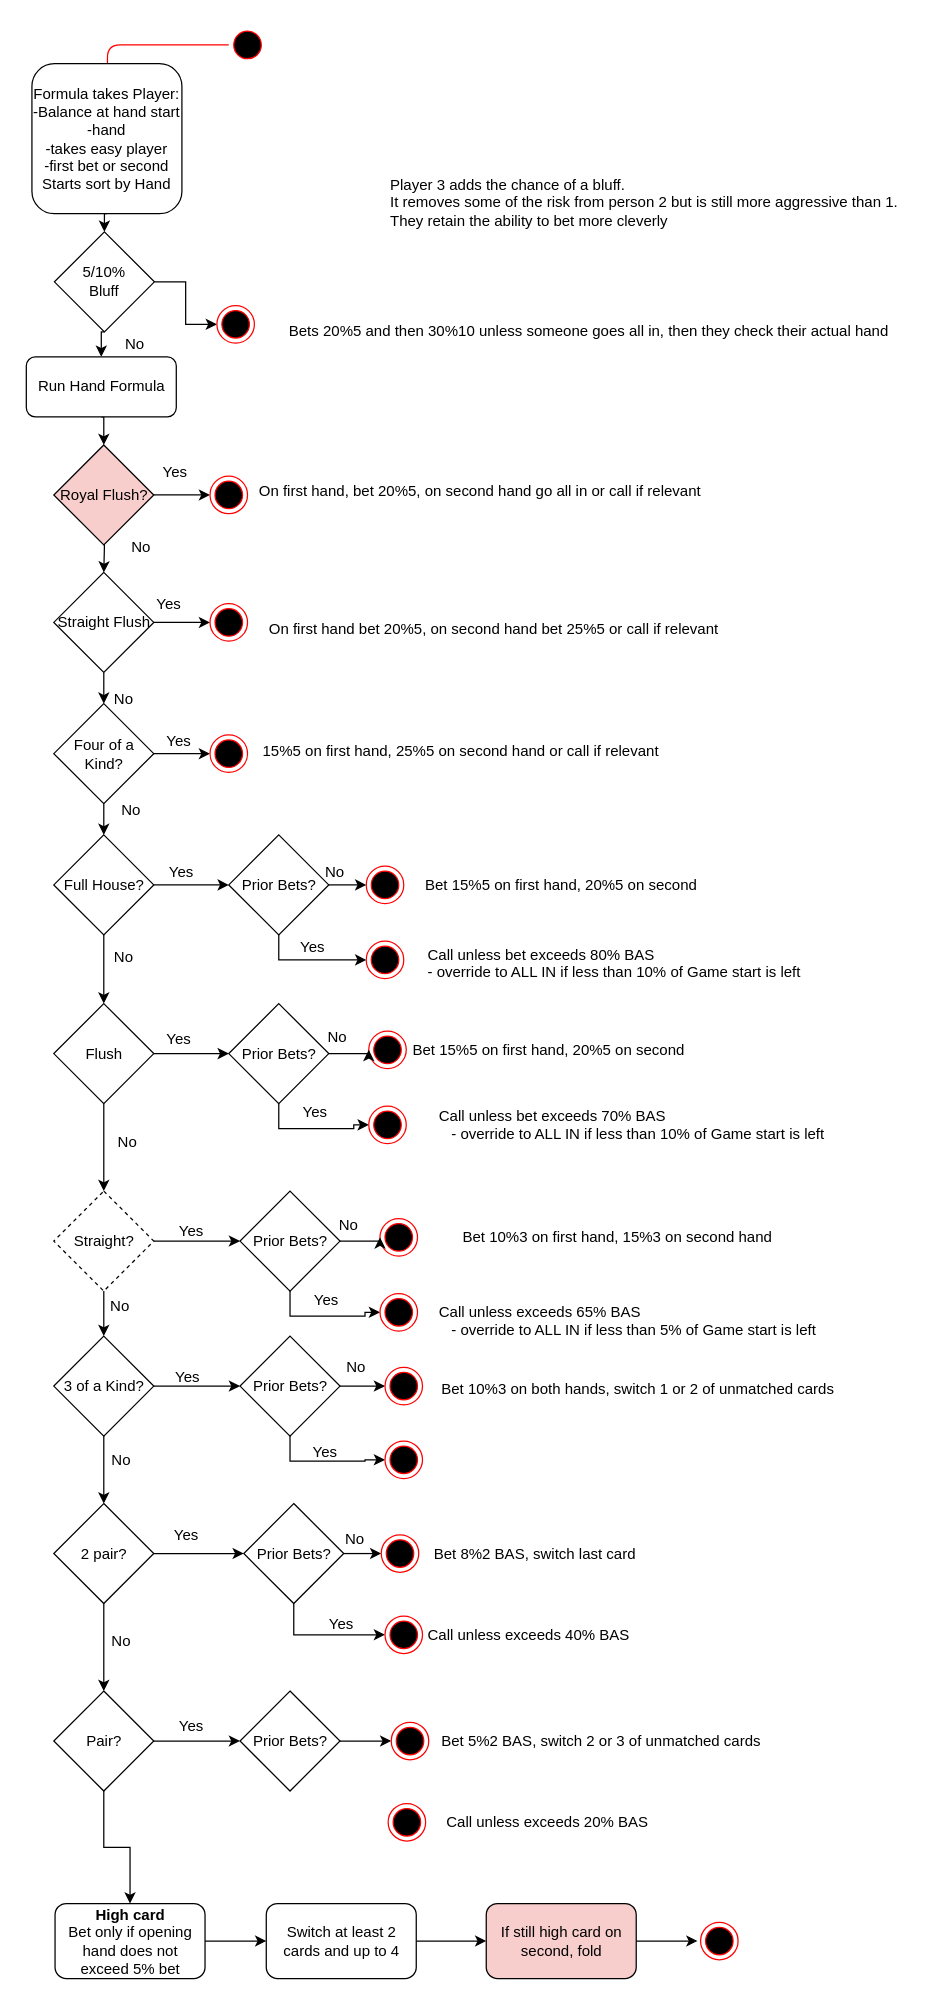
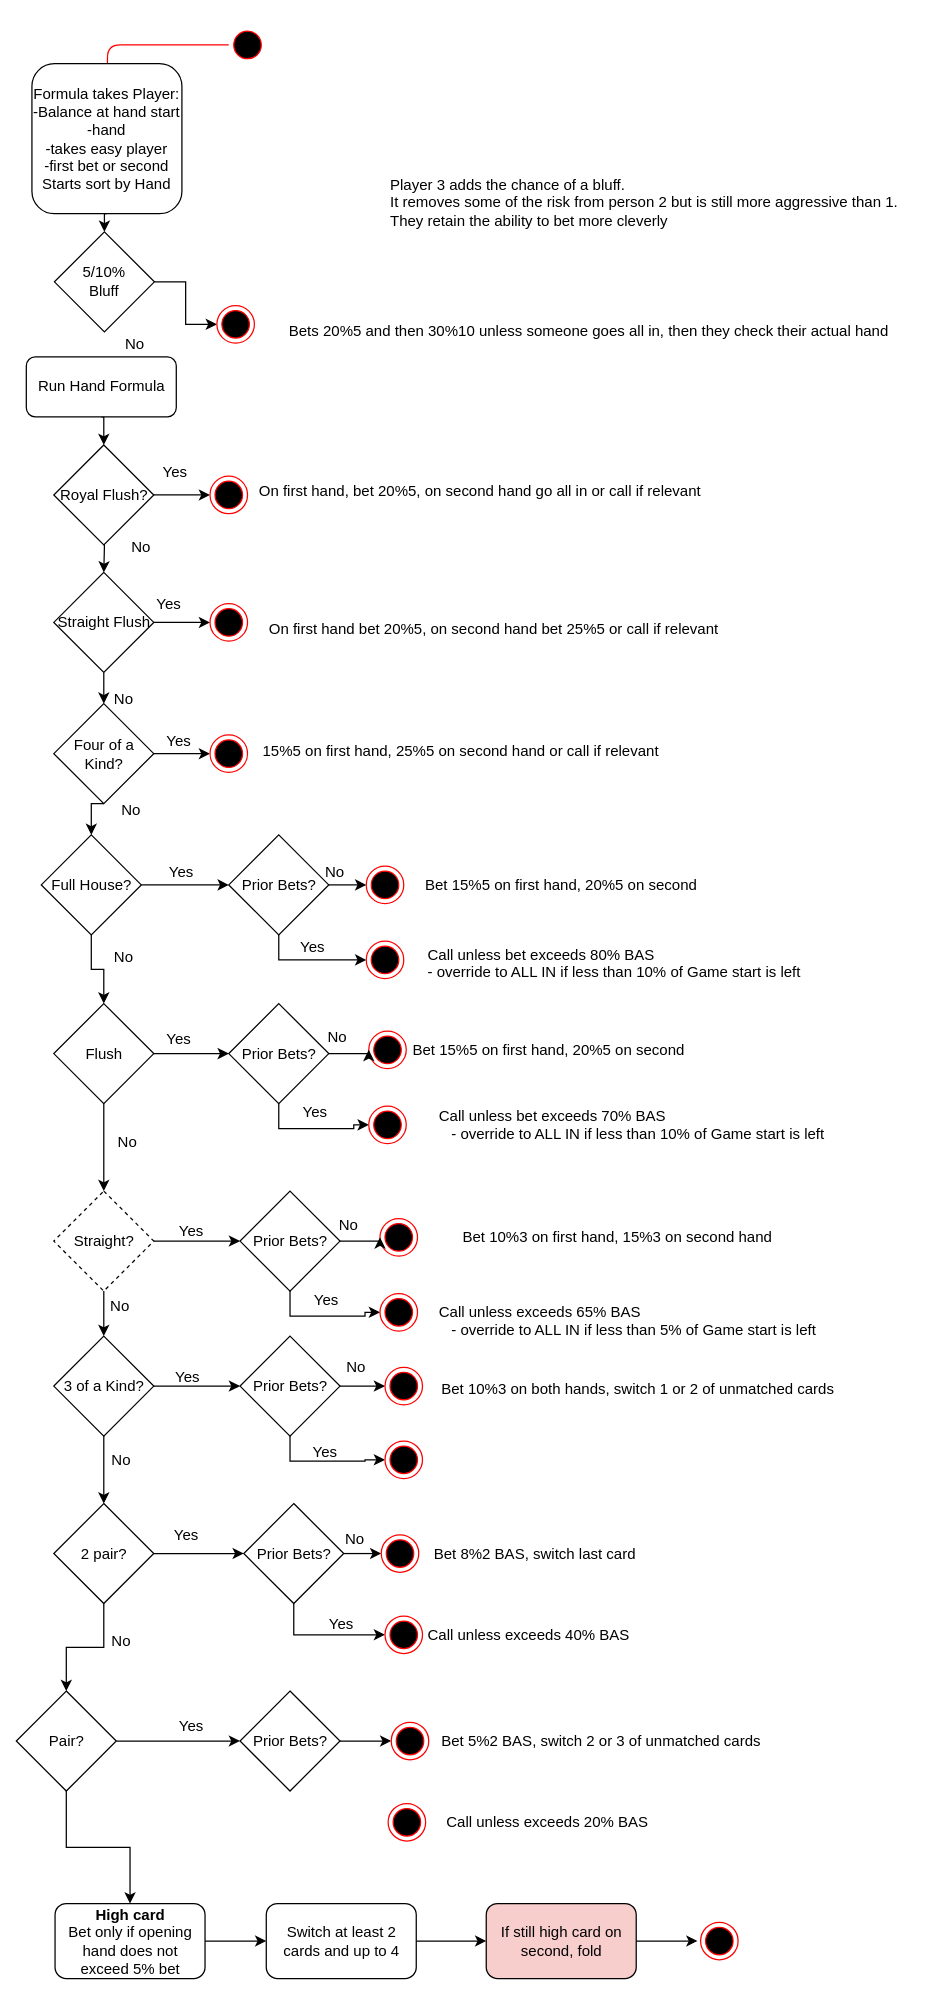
edge "5/10% Bluff" -> "Run Hand Formula": removed
node "Royal Flush?": fillcolor #f8cecc -> #ffffff
node "Full House?": moved (104, 885) -> (91, 885)
node "Pair?": moved (104, 1741) -> (66, 1741)
